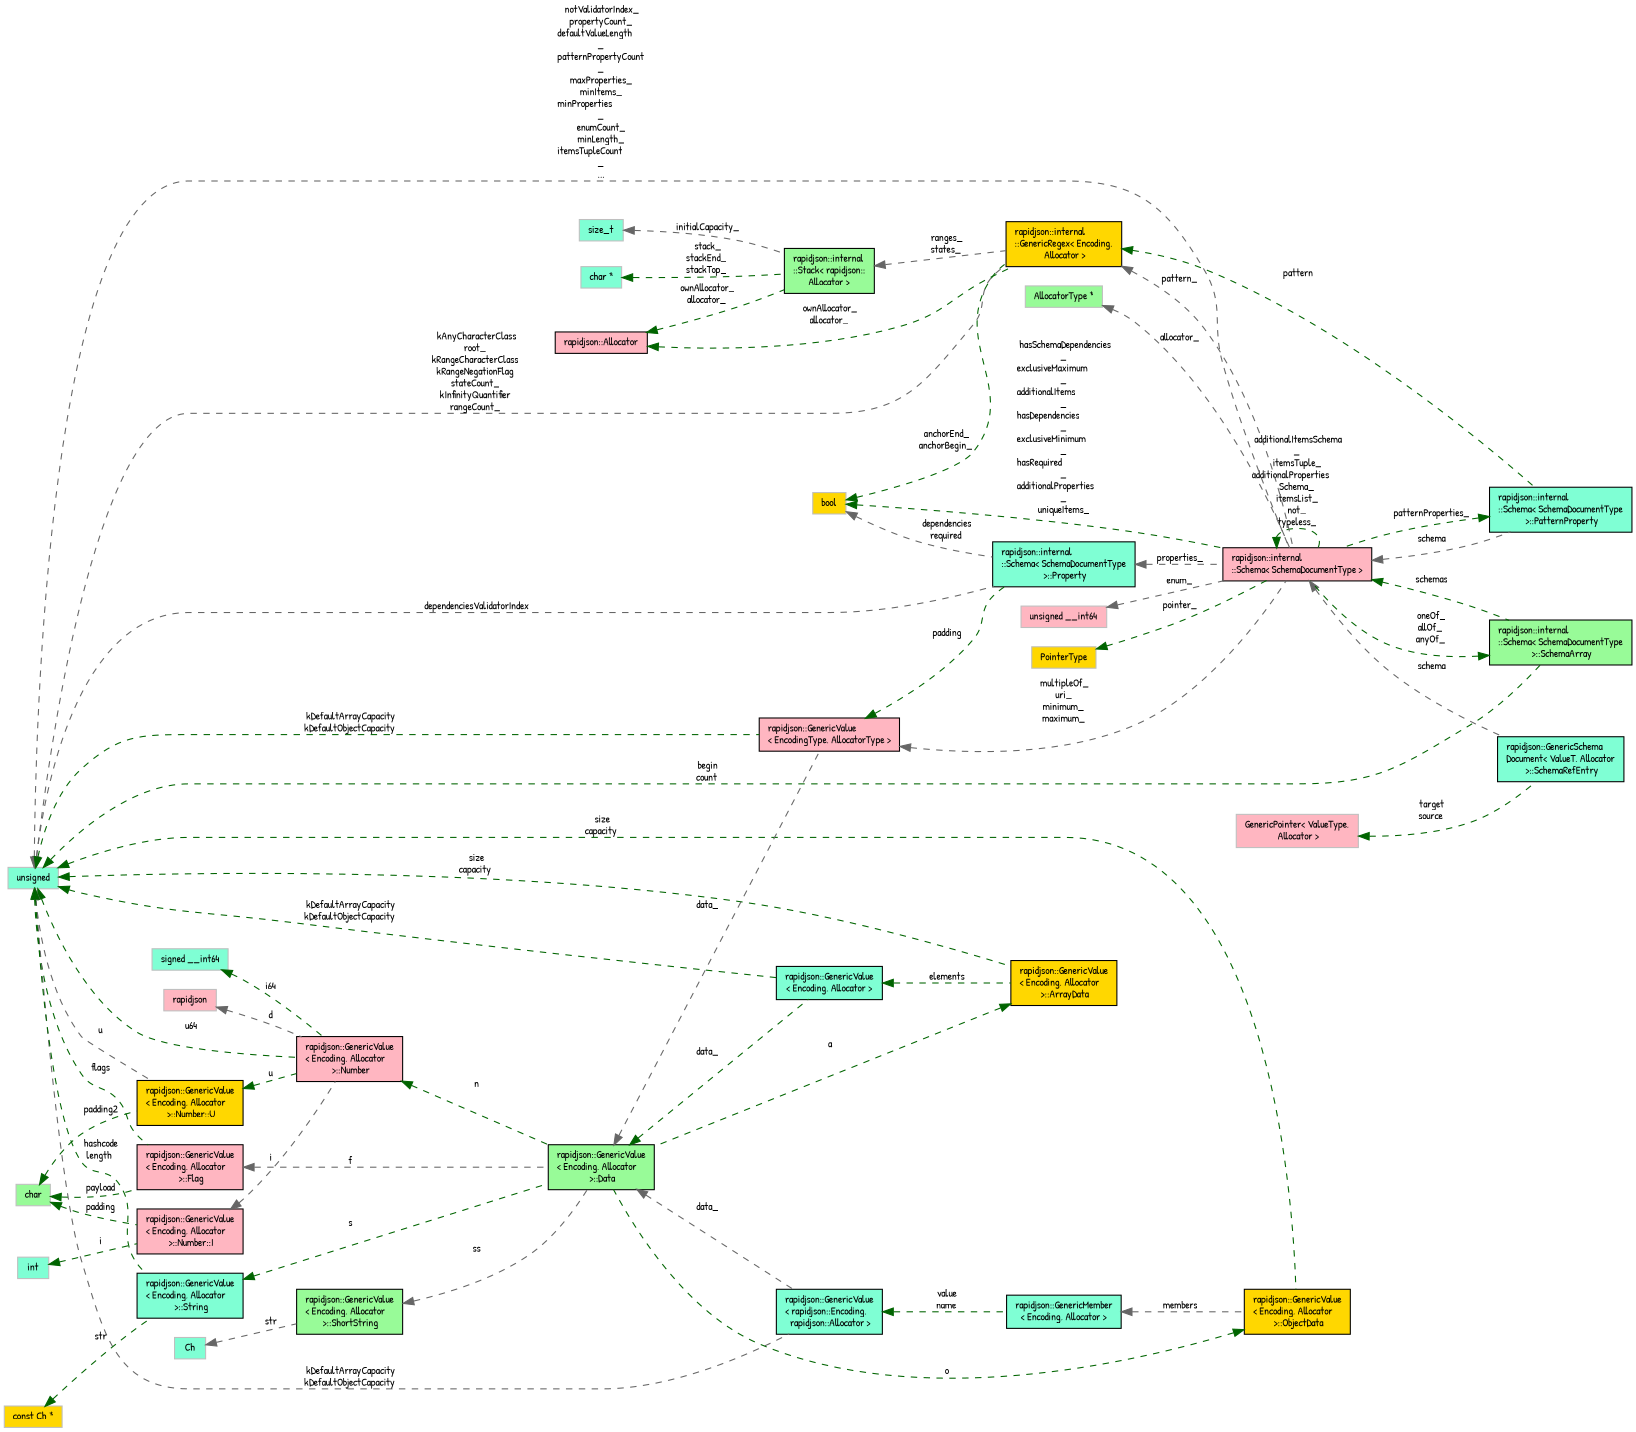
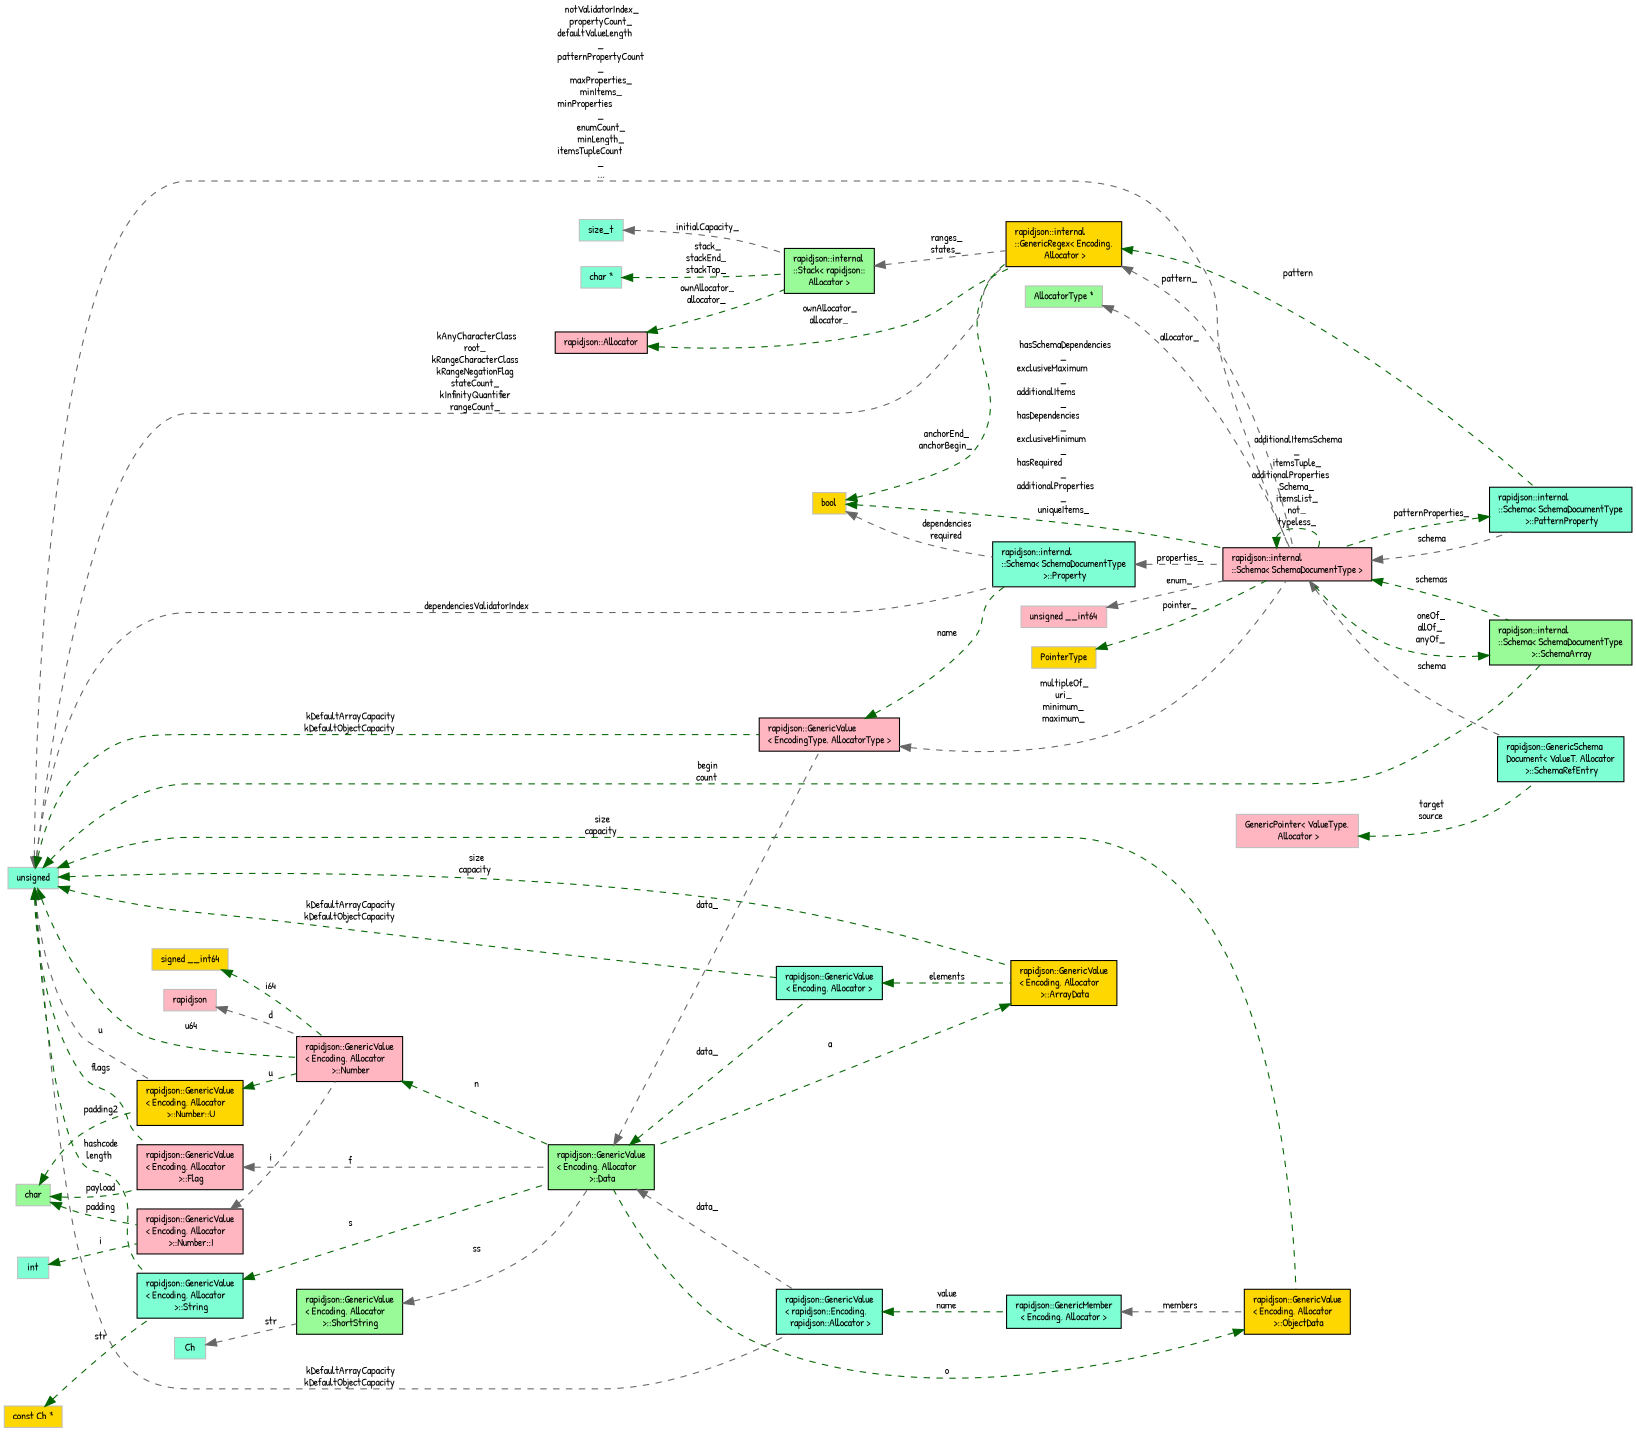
edge "rapidjson::internal ::Schema< SchemaDocumentType >::Property" -> "rapidjson::GenericValue < EncodingType, AllocatorType >": label " padding" -> " name"
node "signed __int64": fillcolor aquamarine -> gold
